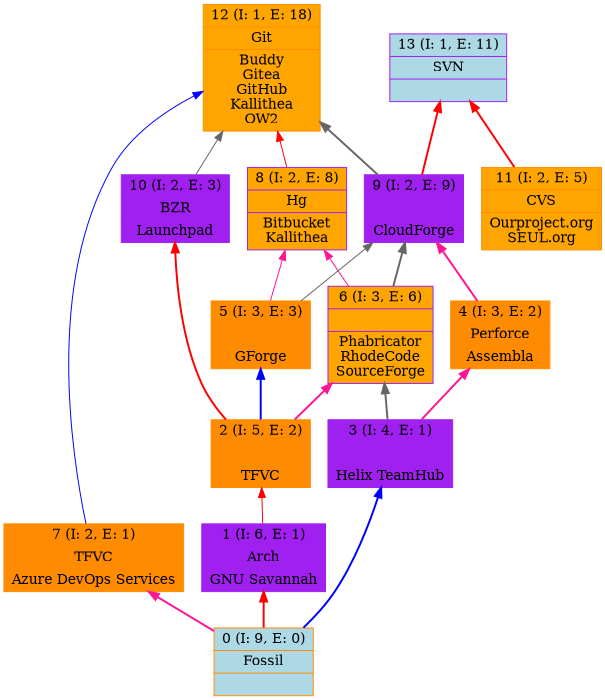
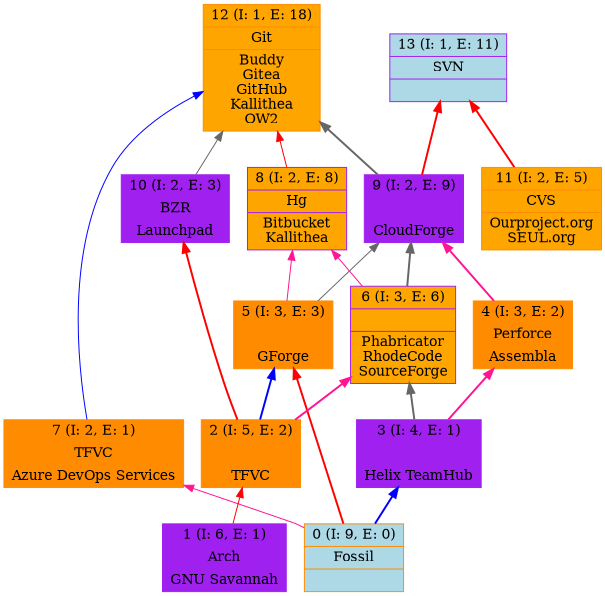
edge "0 (I: 9, E: 0)" -> "7 (I: 2, E: 1)": style bold -> solid
edge "0 (I: 9, E: 0)" -> "1 (I: 6, E: 1)": now "0 (I: 9, E: 0)" -> "5 (I: 3, E: 3)"
